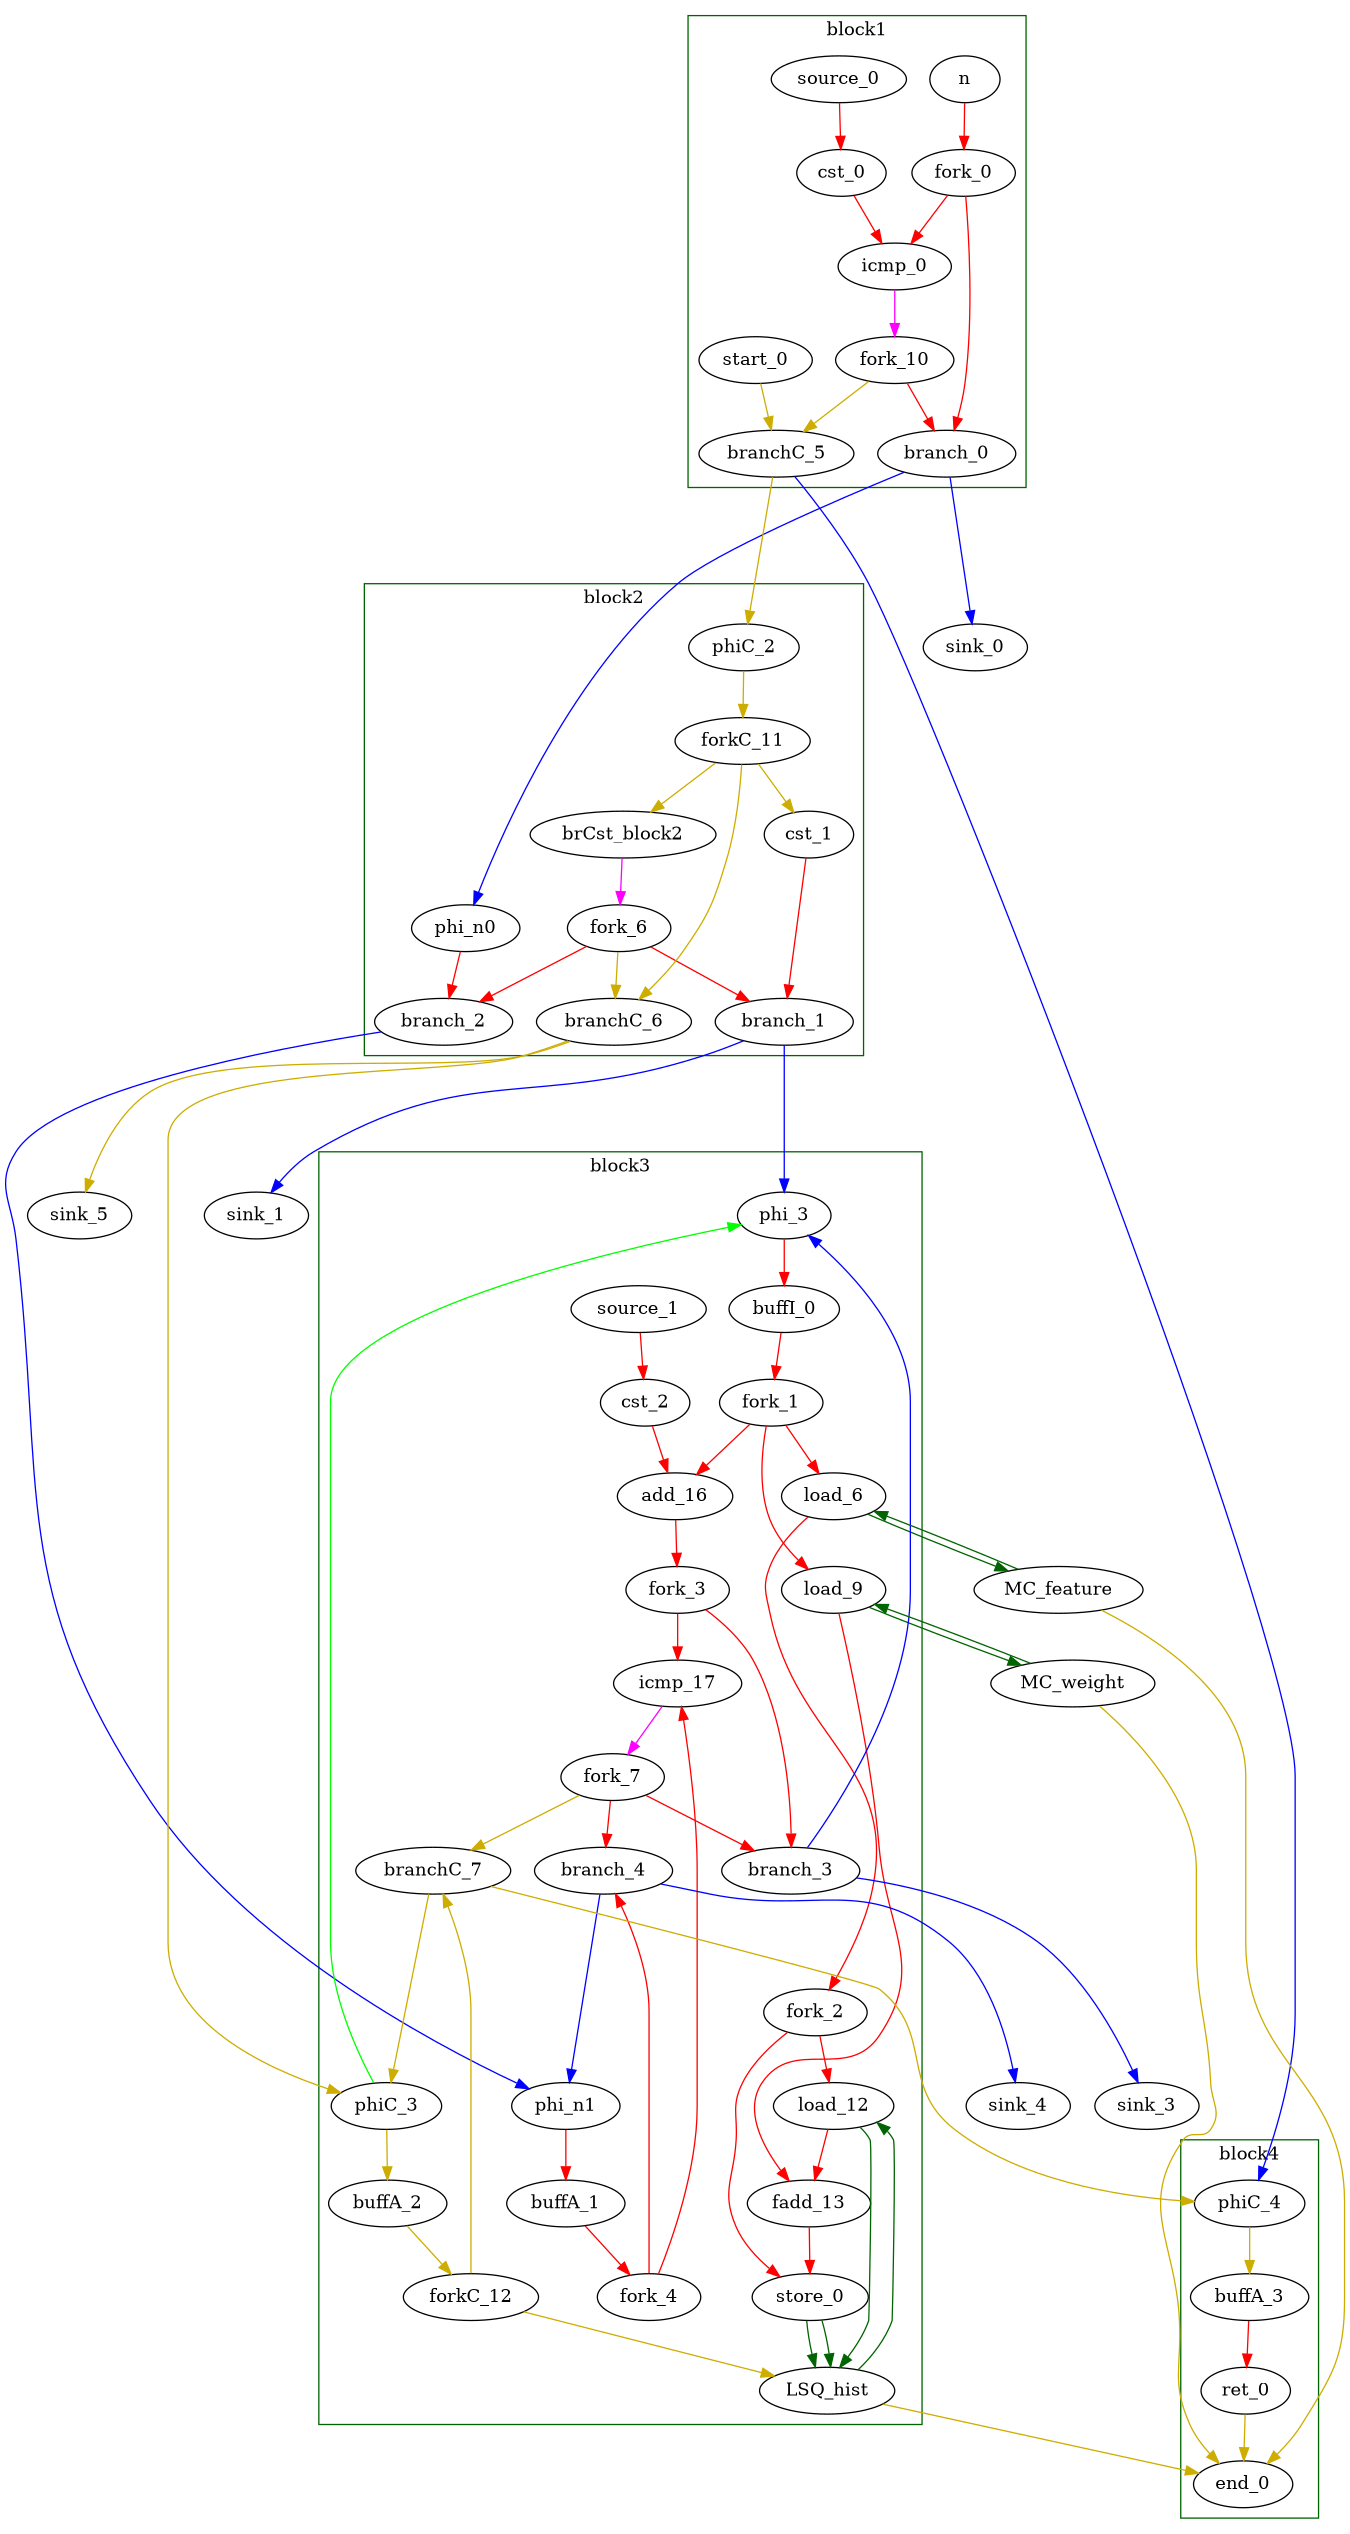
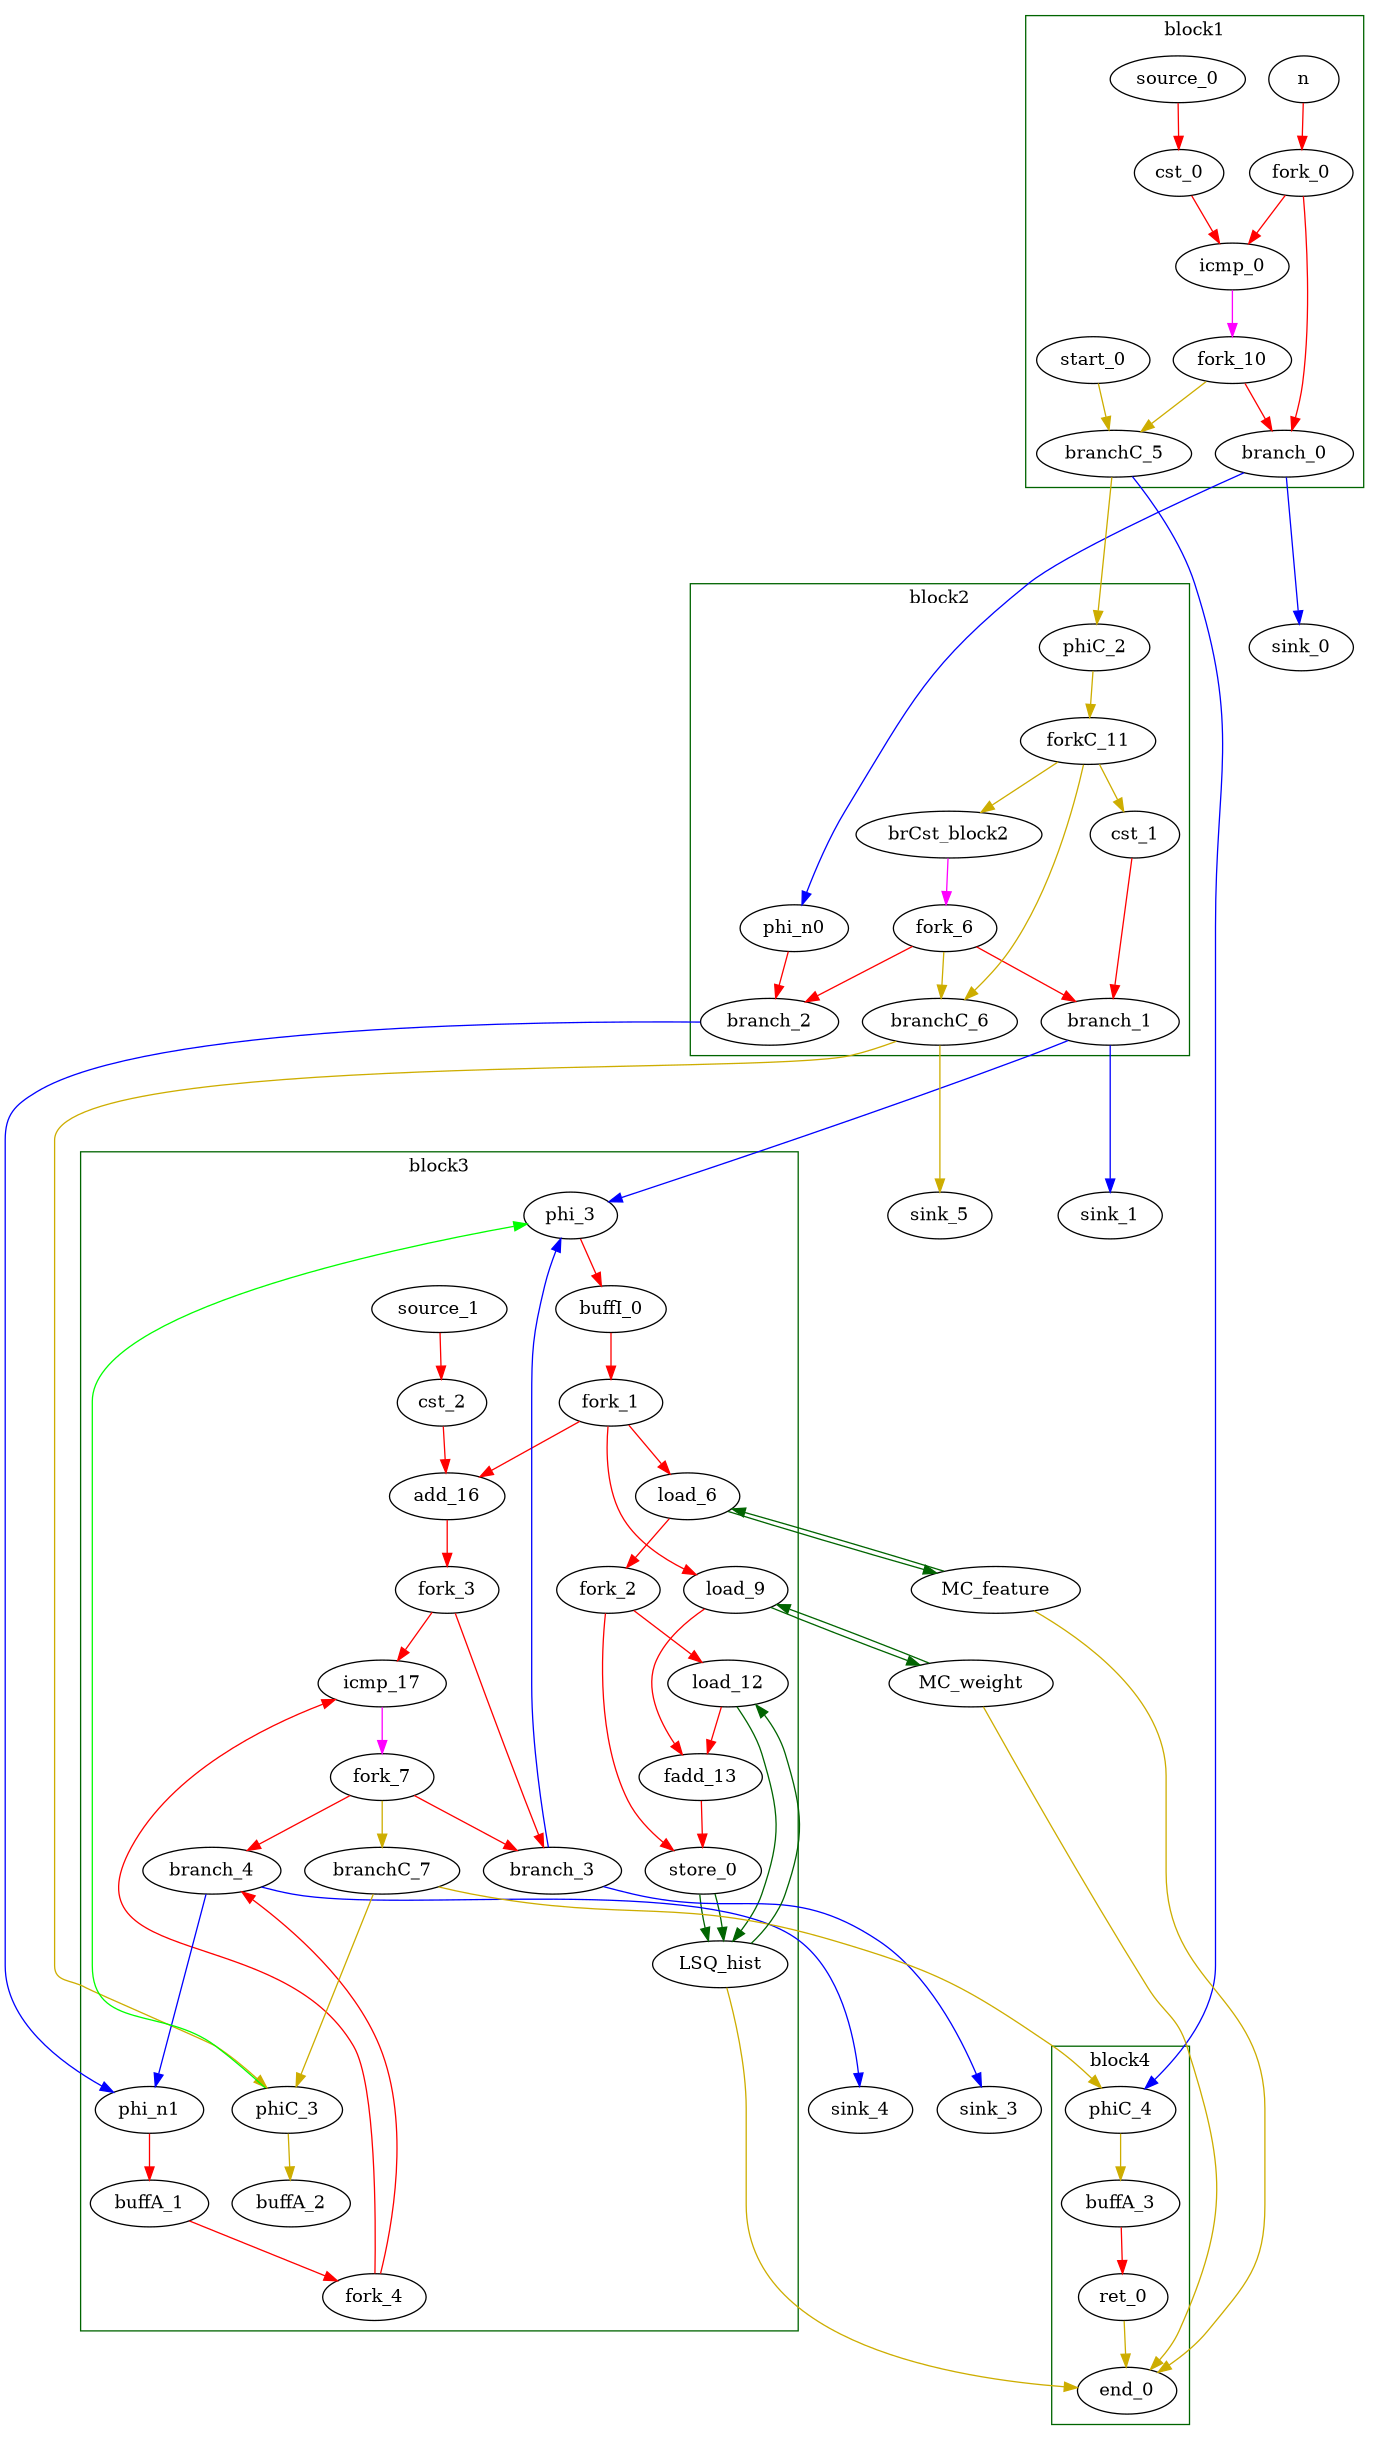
node "forkC_12": removed
